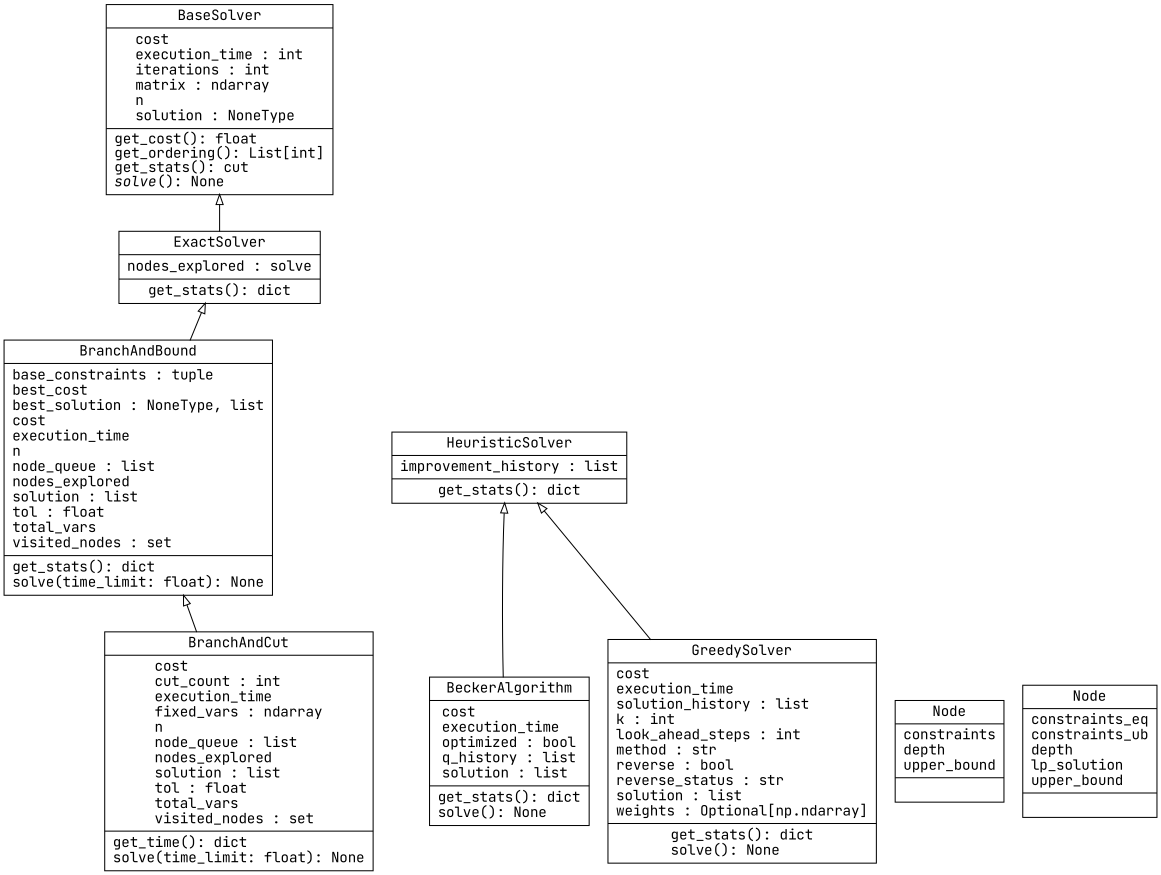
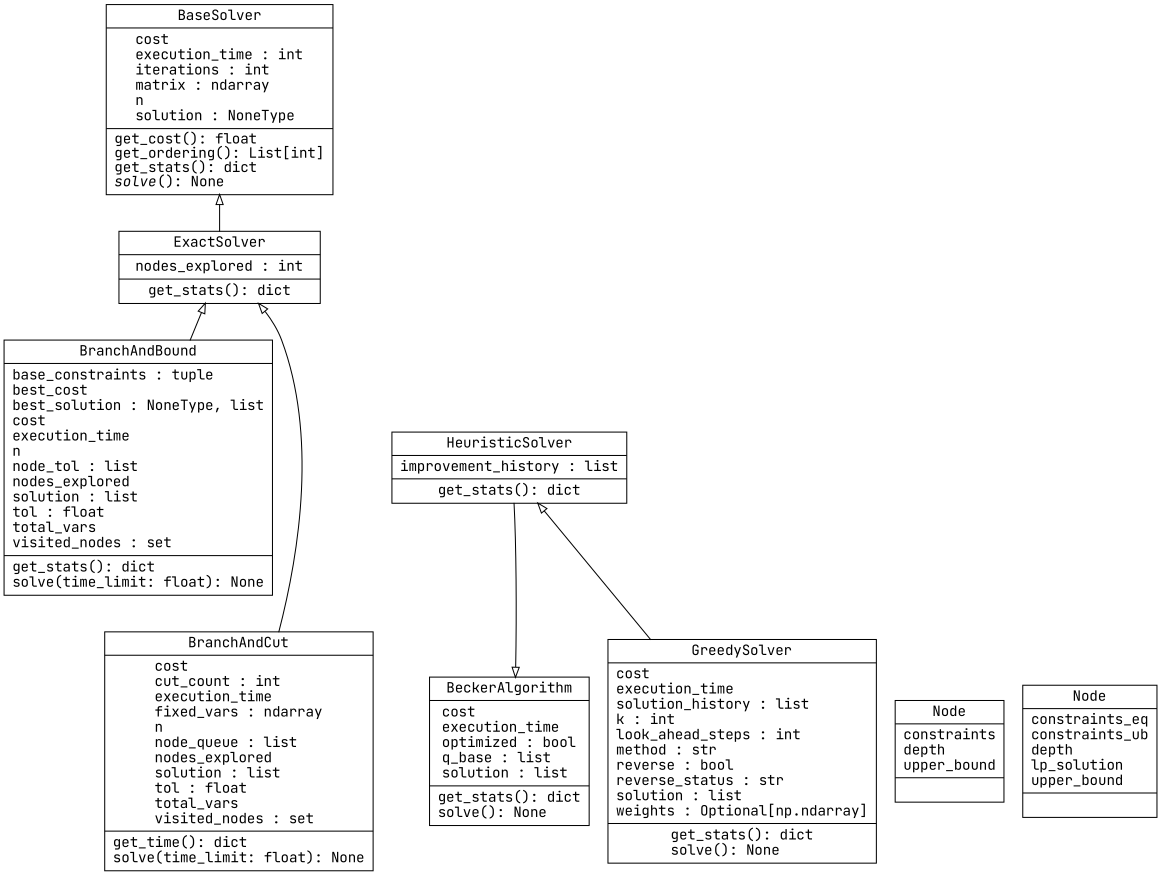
node "BaseSolver": text "get_stats(): cut" -> "get_stats(): dict"
node "ExactSolver": text "nodes_explored : solve" -> "nodes_explored : int"
node "BranchAndBound": text "node_queue : list" -> "node_tol : list"
edge "BeckerAlgorithm" -> "HeuristicSolver": reversed
edge "BranchAndCut" -> "BranchAndBound": now "BranchAndCut" -> "ExactSolver"
node "BeckerAlgorithm": text "q_history : list" -> "q_base : list"
